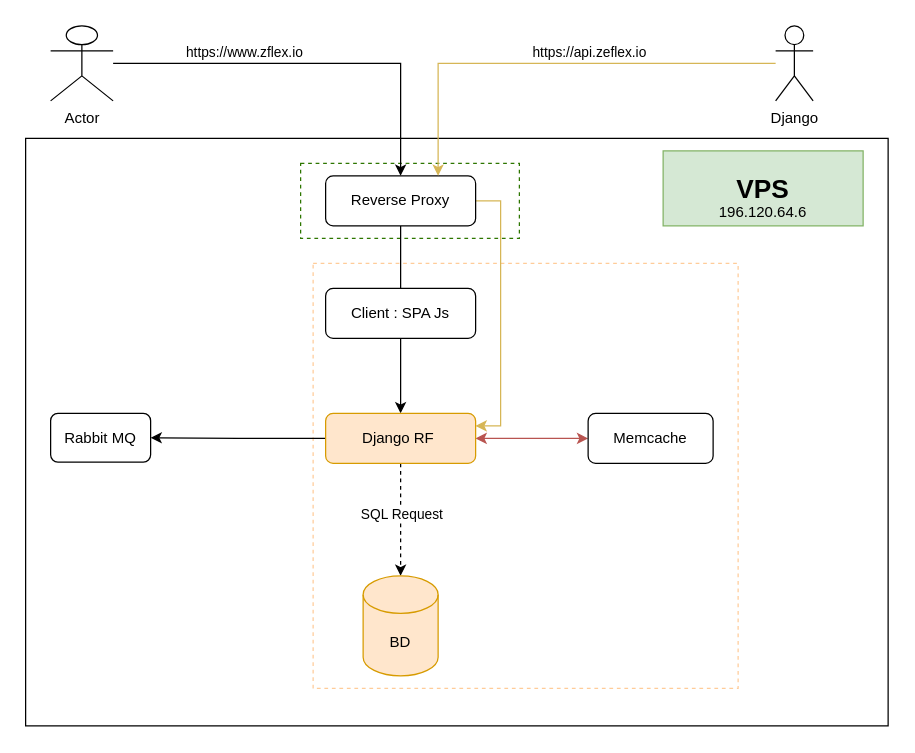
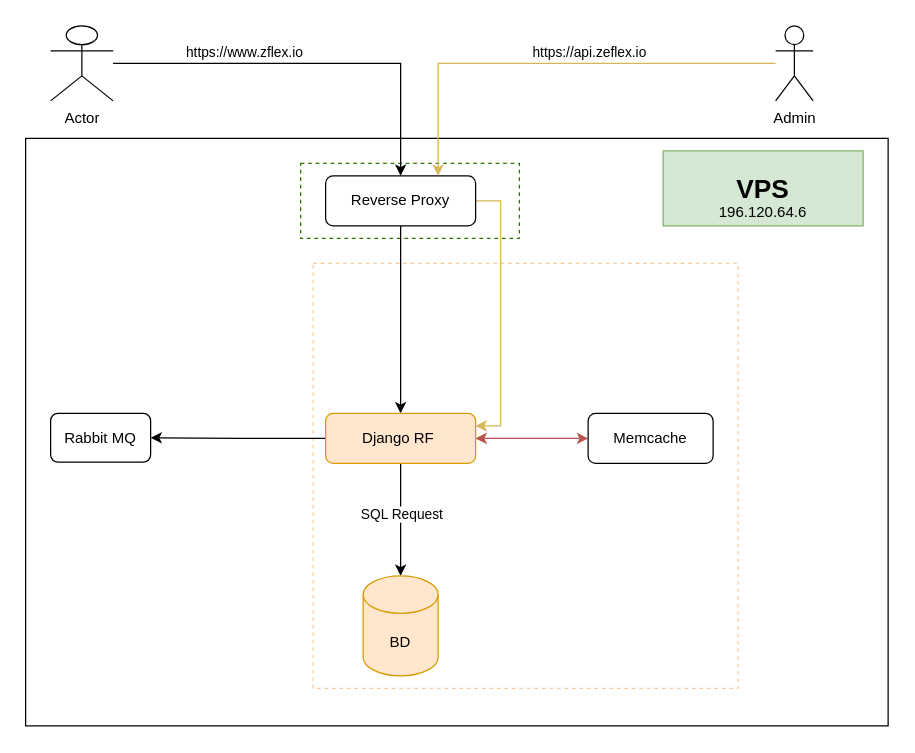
node "Django": label "Django" -> "Admin"
node "Client : SPA Js": removed
edge "Django RF" -> "BD": style dashed -> solid
